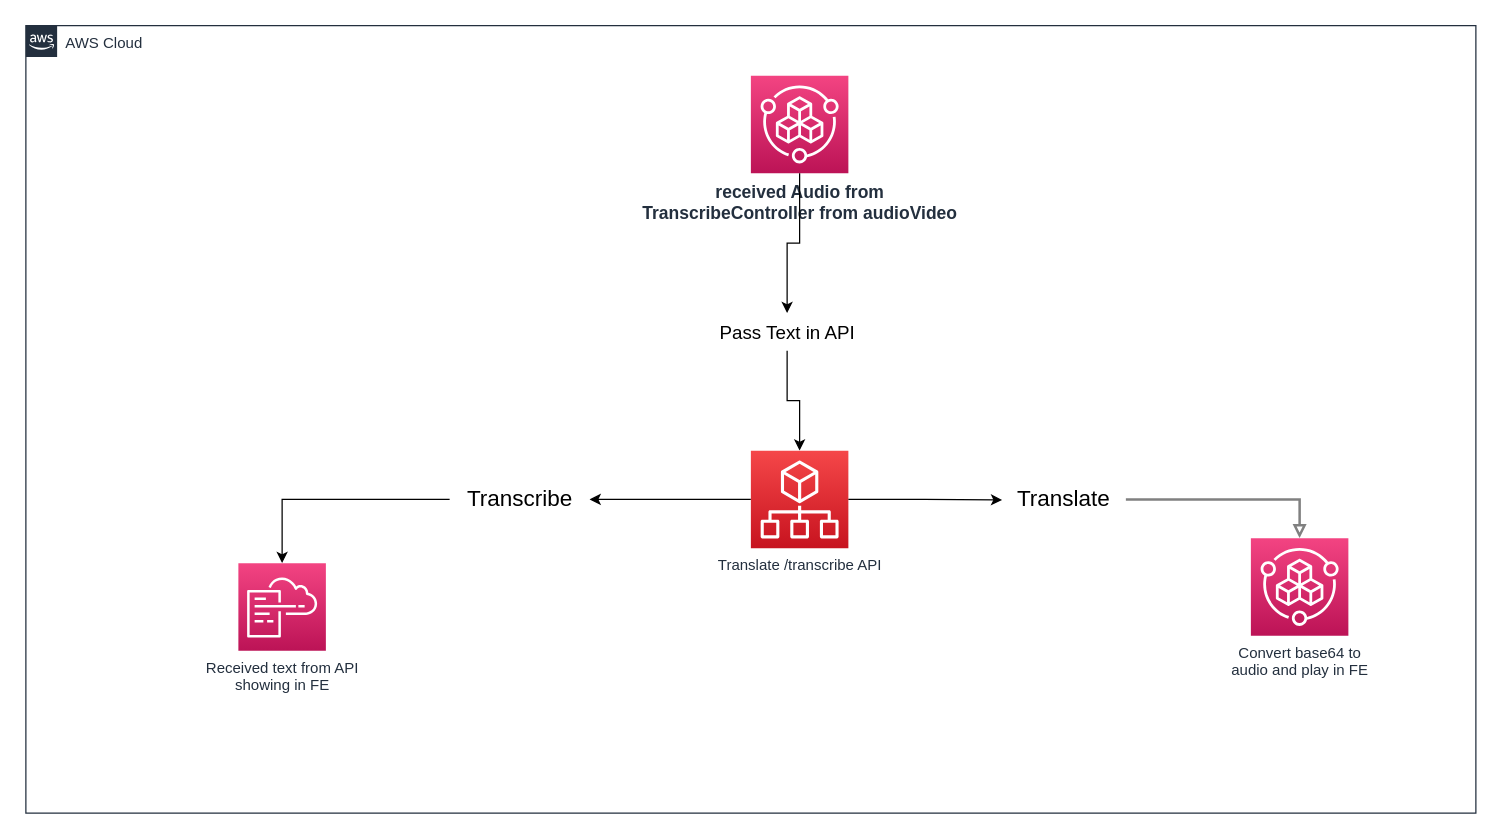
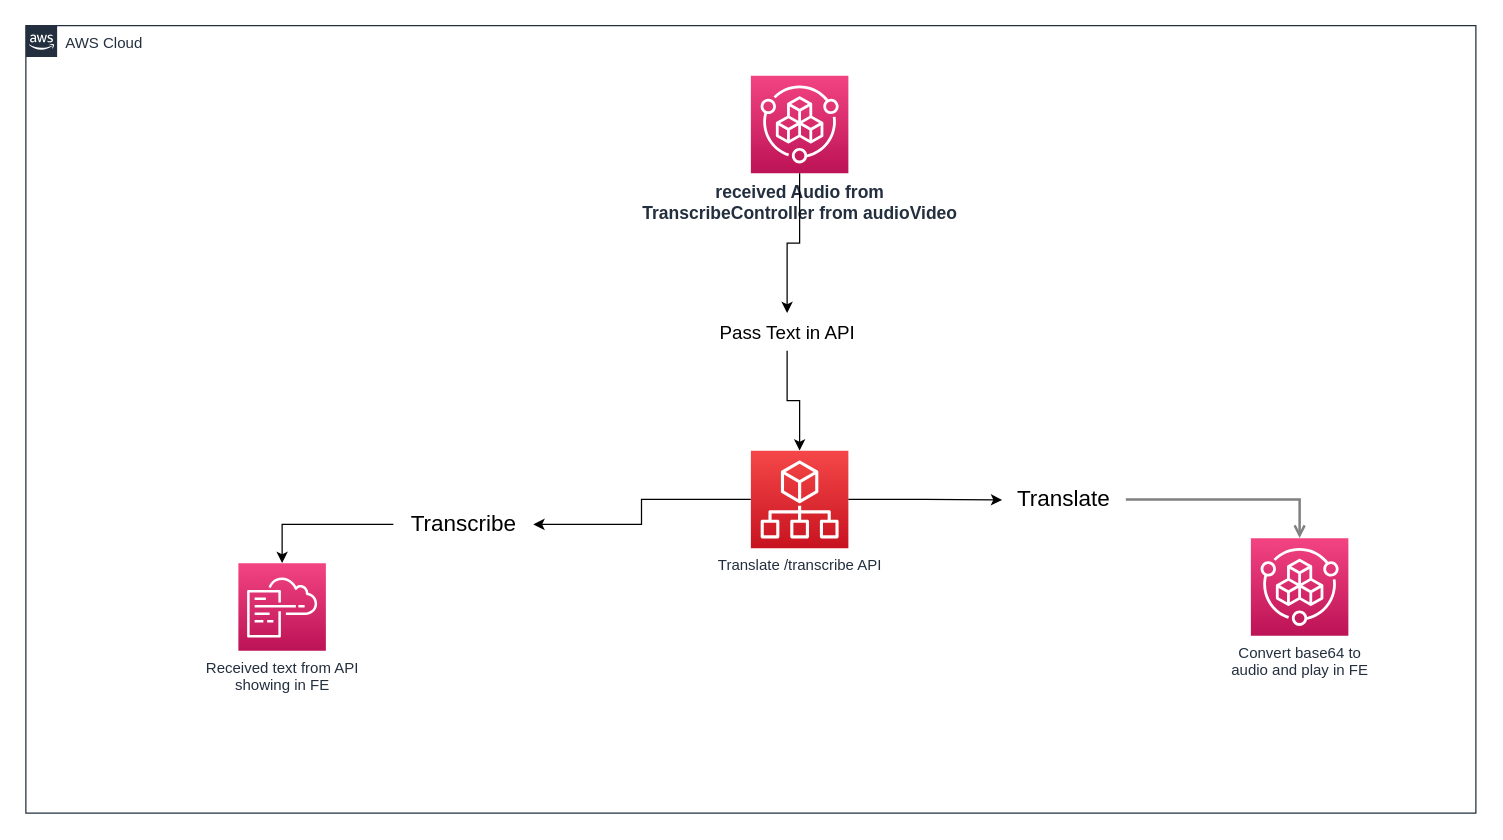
node "Transcribe": moved (519, 499) -> (463, 524)
edge "Translate" -> "Convert base64 to audio and play in FE": arrowhead block -> open
